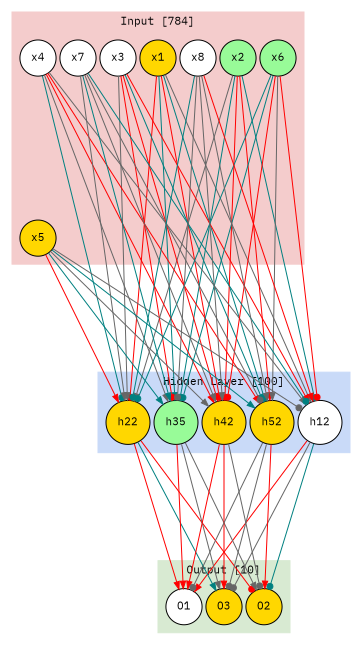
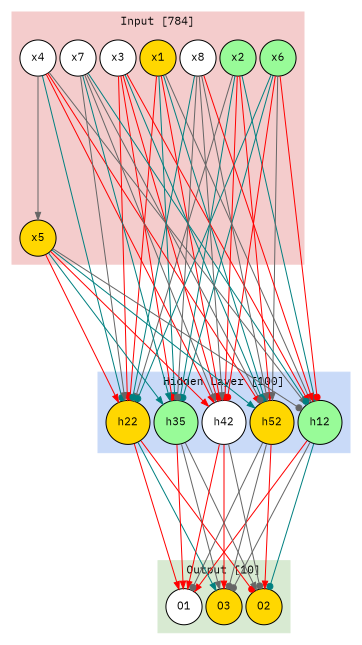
edge "x4" -> "h35": now "x4" -> "x5"
edge "x3" -> "h22": color gray40 -> red
edge "x5" -> "h42": color gray40 -> red
node "h42": fillcolor gold -> white
node "h12": fillcolor white -> palegreen
